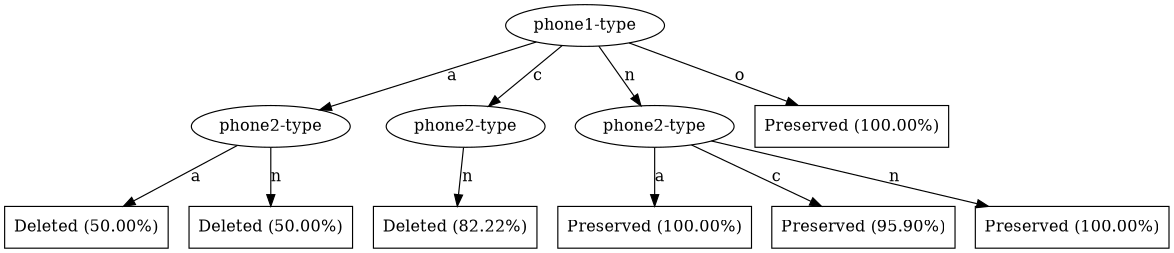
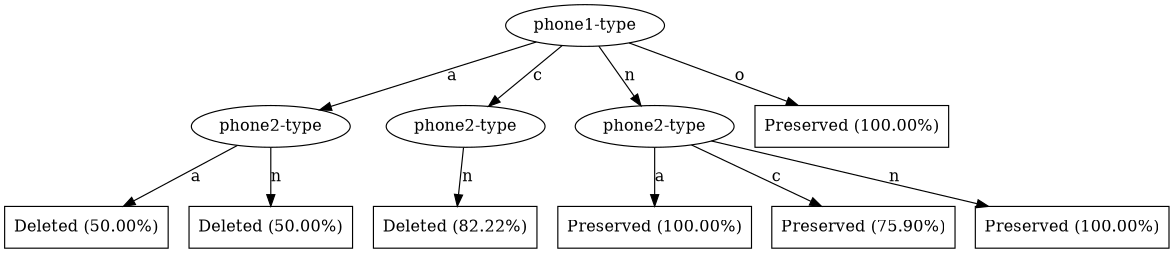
node "Preserved (95.90%)": label "Preserved (95.90%)" -> "Preserved (75.90%)"
